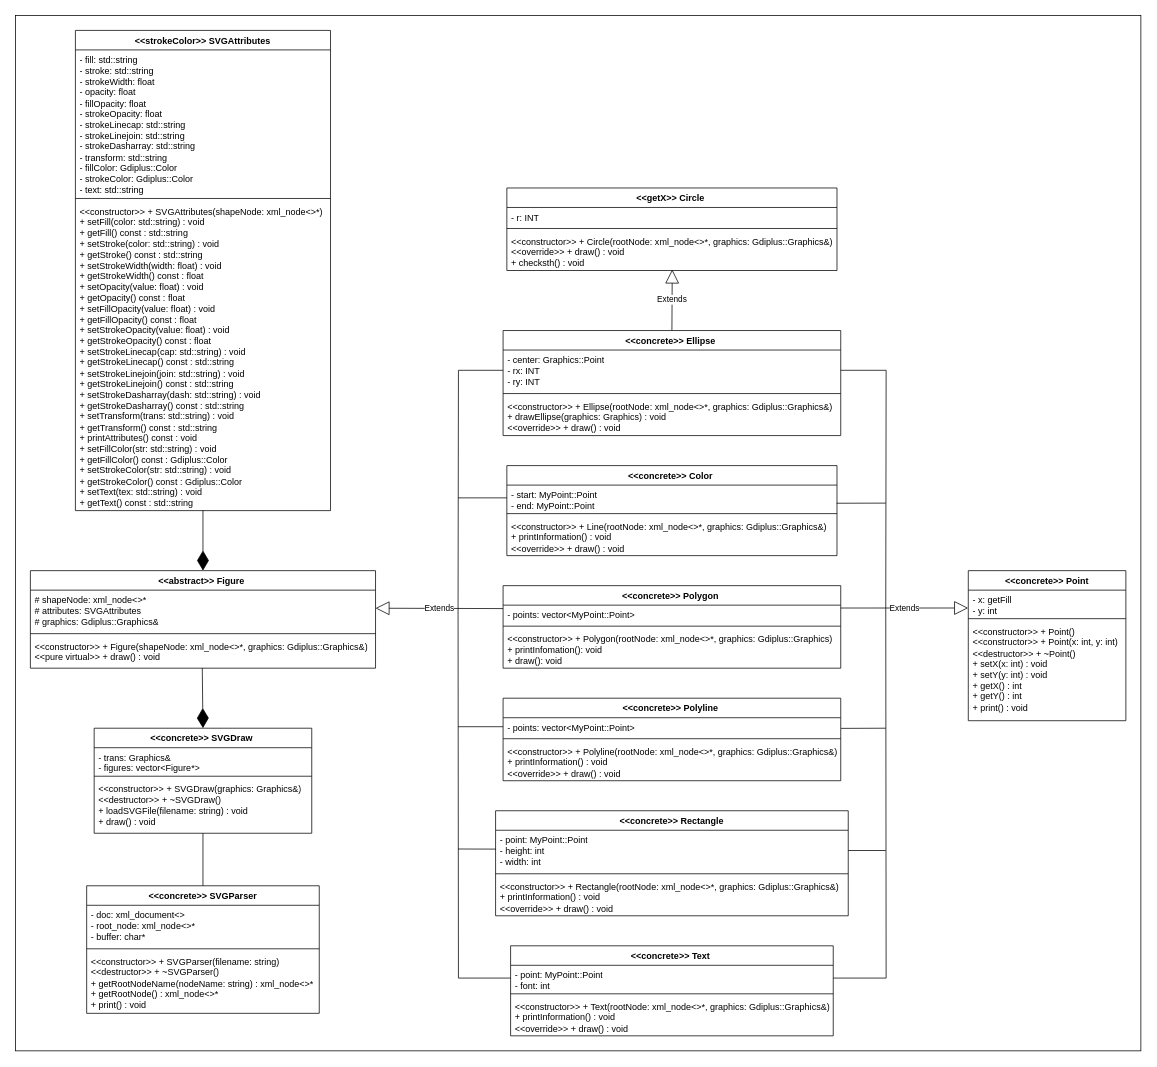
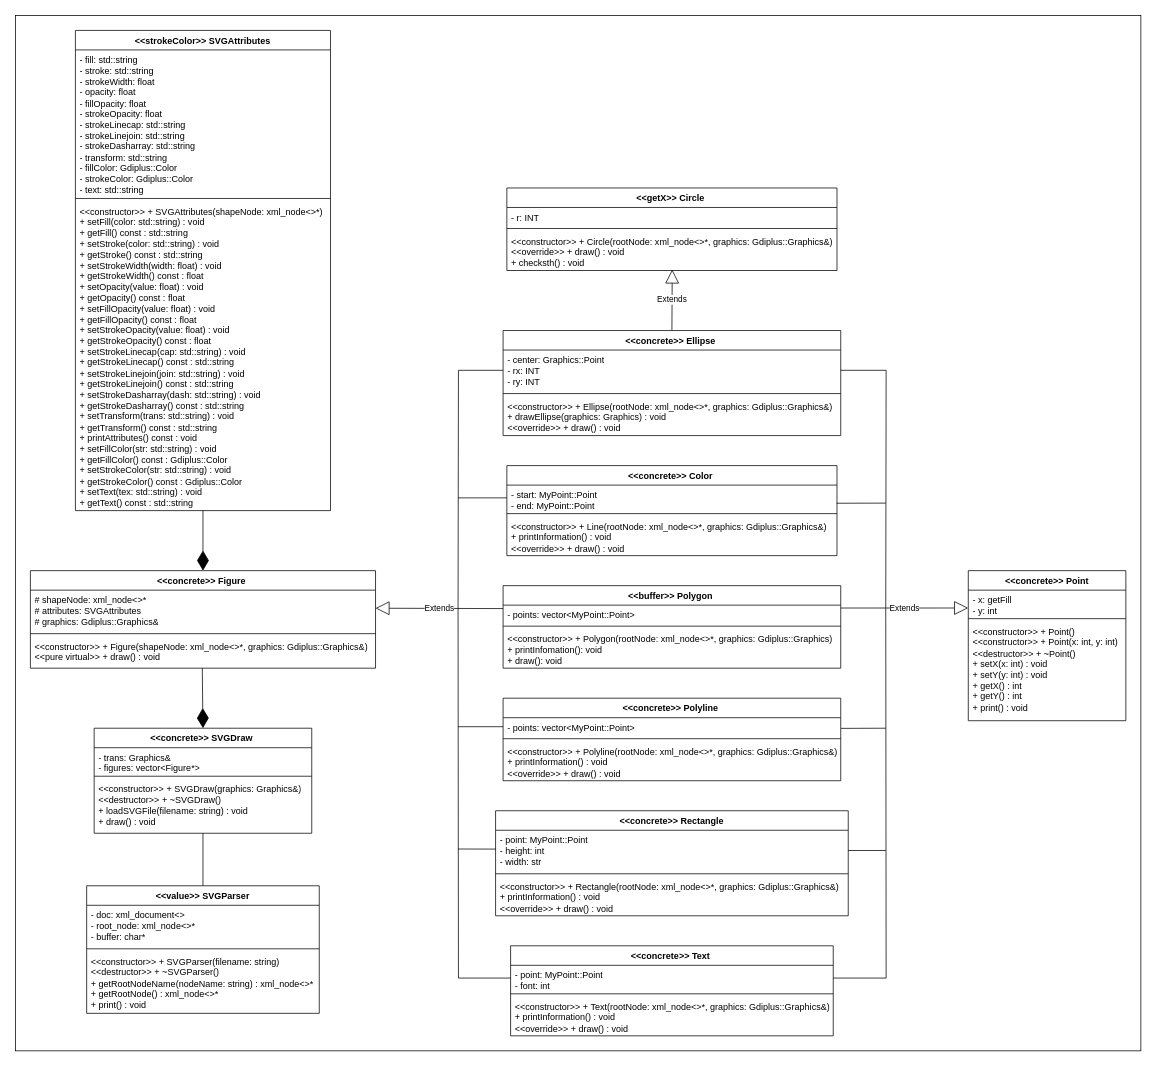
node "<<abstract>> Figure": label "<<abstract>> Figure" -> "<<concrete>> Figure"
node "<<concrete>> Polygon": label "<<concrete>> Polygon" -> "<<buffer>> Polygon"
node "- point: MyPoint::Point - height: int - width: int": label "- point: MyPoint::Point - height: int - width: int" -> "- point: MyPoint::Point - height: int - width: str"
node "<<concrete>> SVGParser": label "<<concrete>> SVGParser" -> "<<value>> SVGParser"
